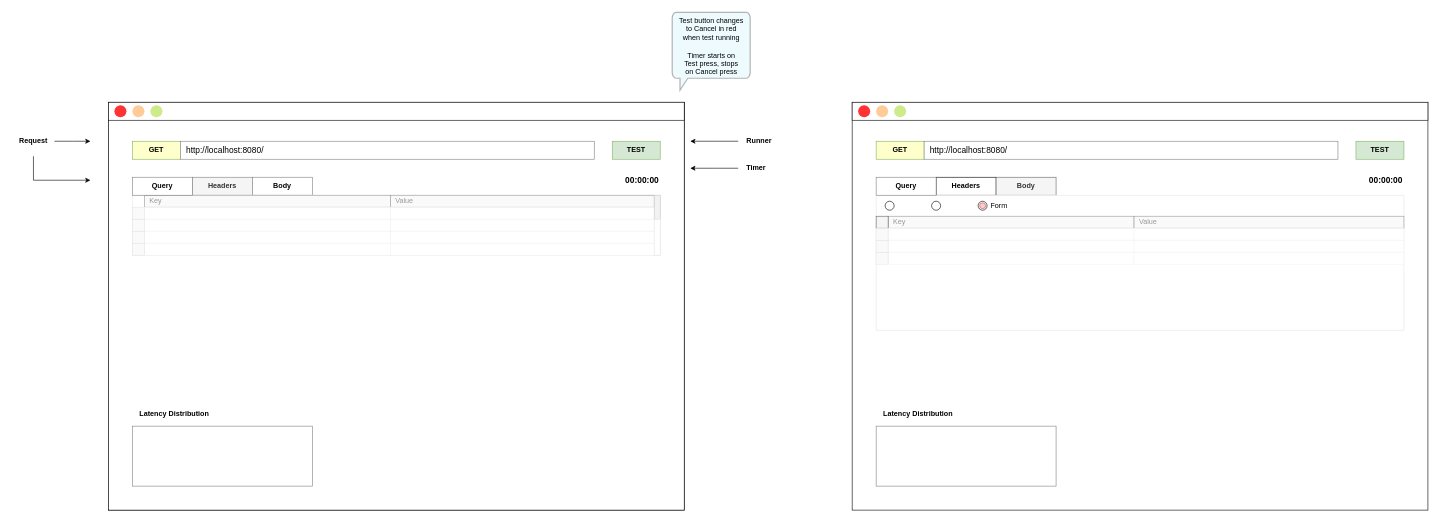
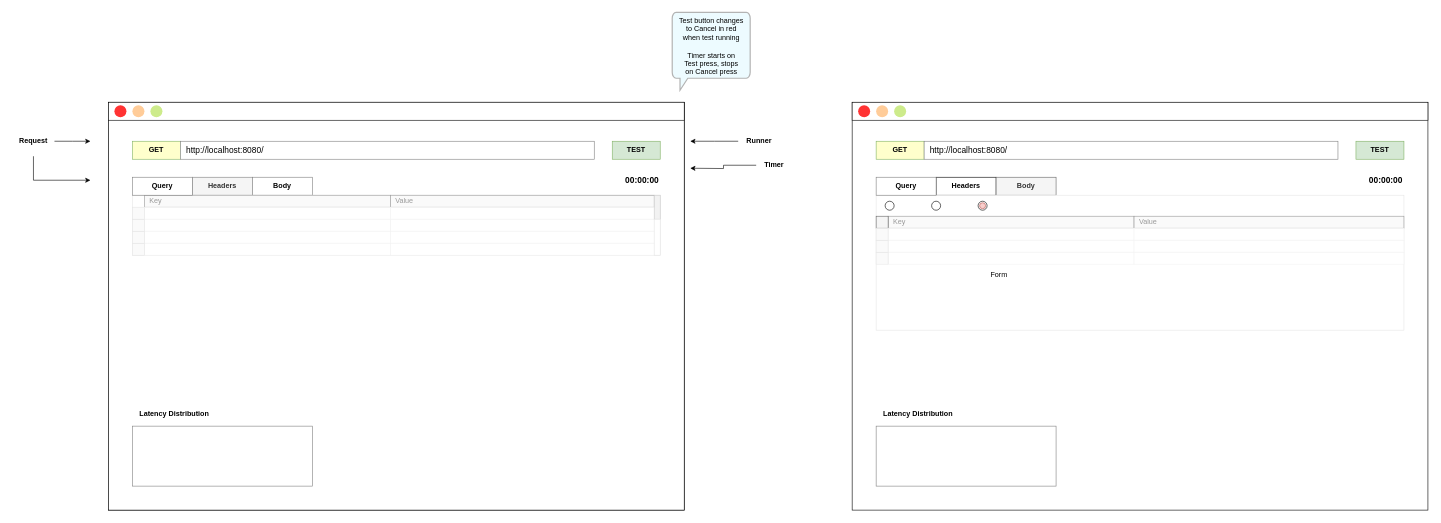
node "Timer": moved (756, 168) -> (774, 165)
node "Form": moved (999, 206) -> (999, 275)
